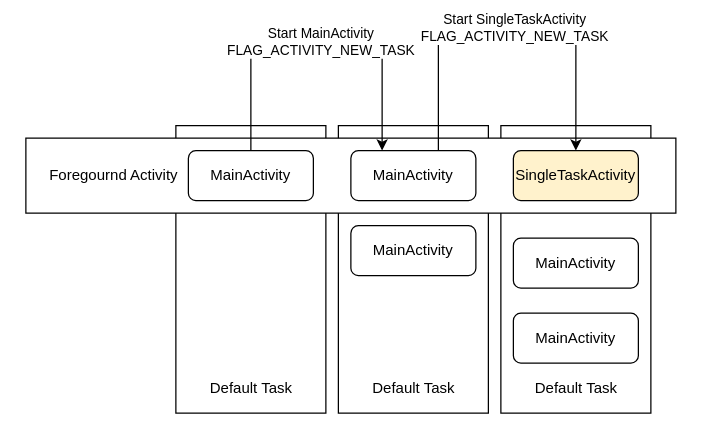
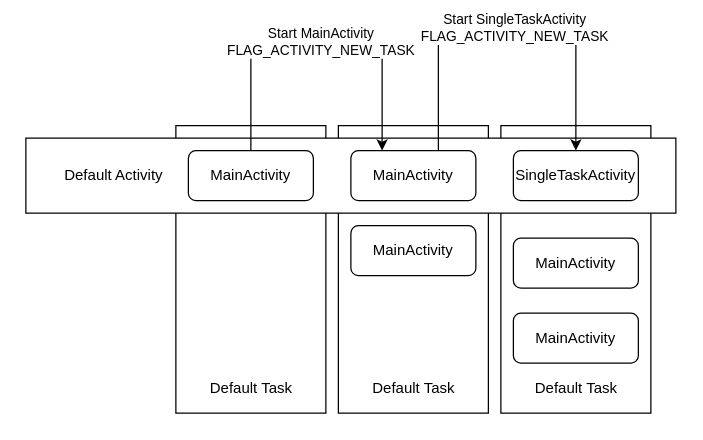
node "Foregournd Activity": label "Foregournd Activity" -> "Default Activity"
node "SingleTaskActivity": fillcolor #fff2cc -> #ffffff
